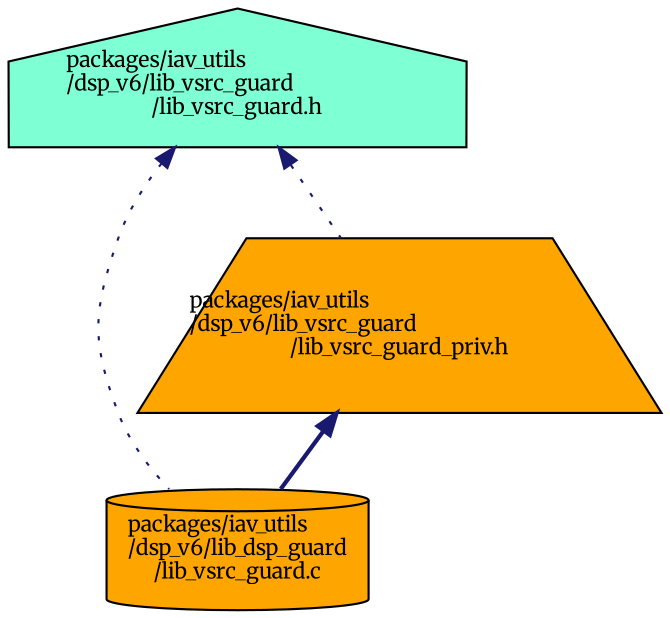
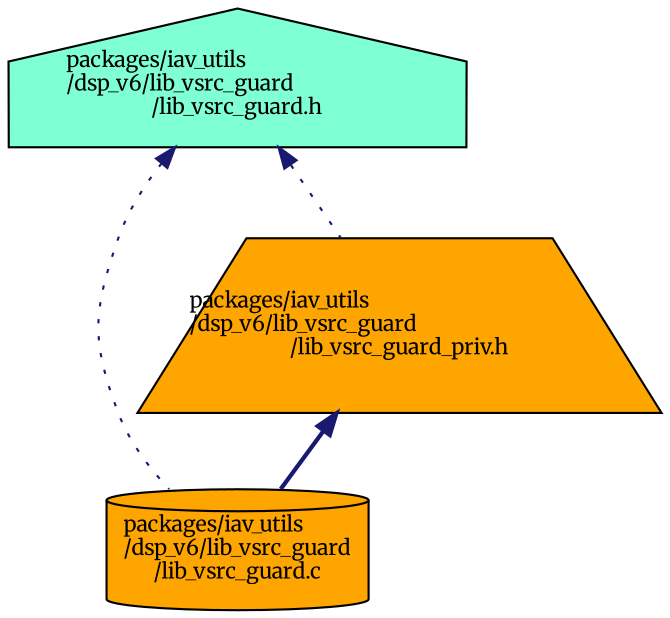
node "packages/iav_utils /dsp_v6/lib_dsp_guard /lib_vsrc_guard.c": label "packages/iav_utils /dsp_v6/lib_dsp_guard /lib_vsrc_guard.c" -> "packages/iav_utils /dsp_v6/lib_vsrc_guard /lib_vsrc_guard.c"
